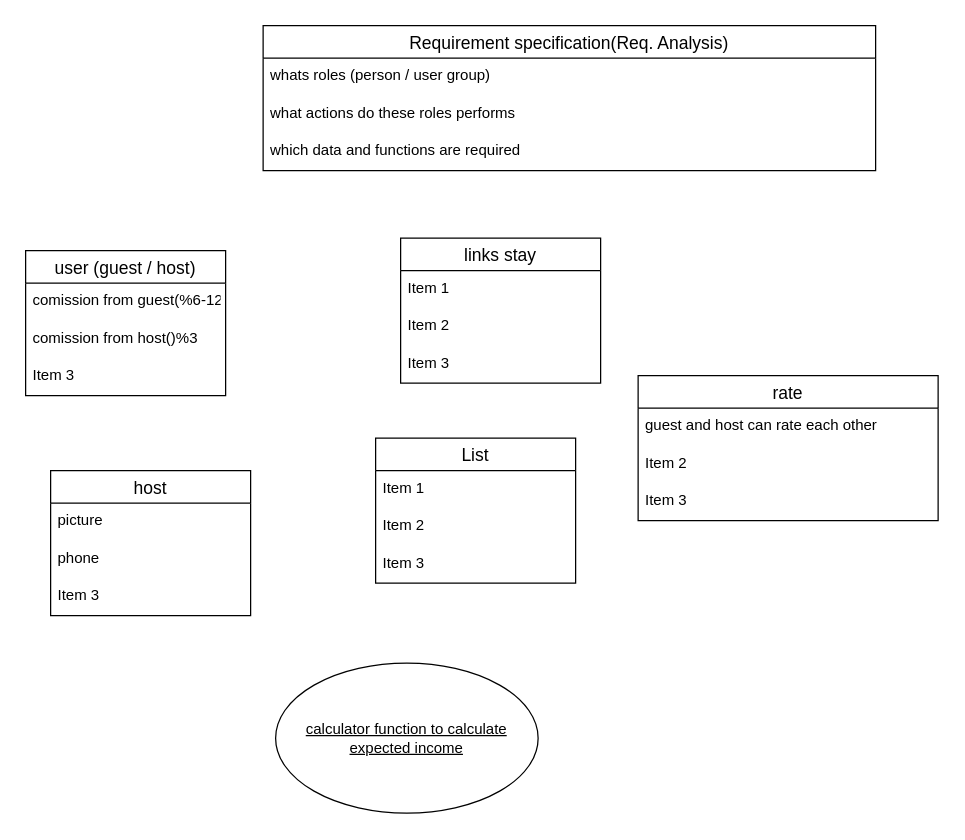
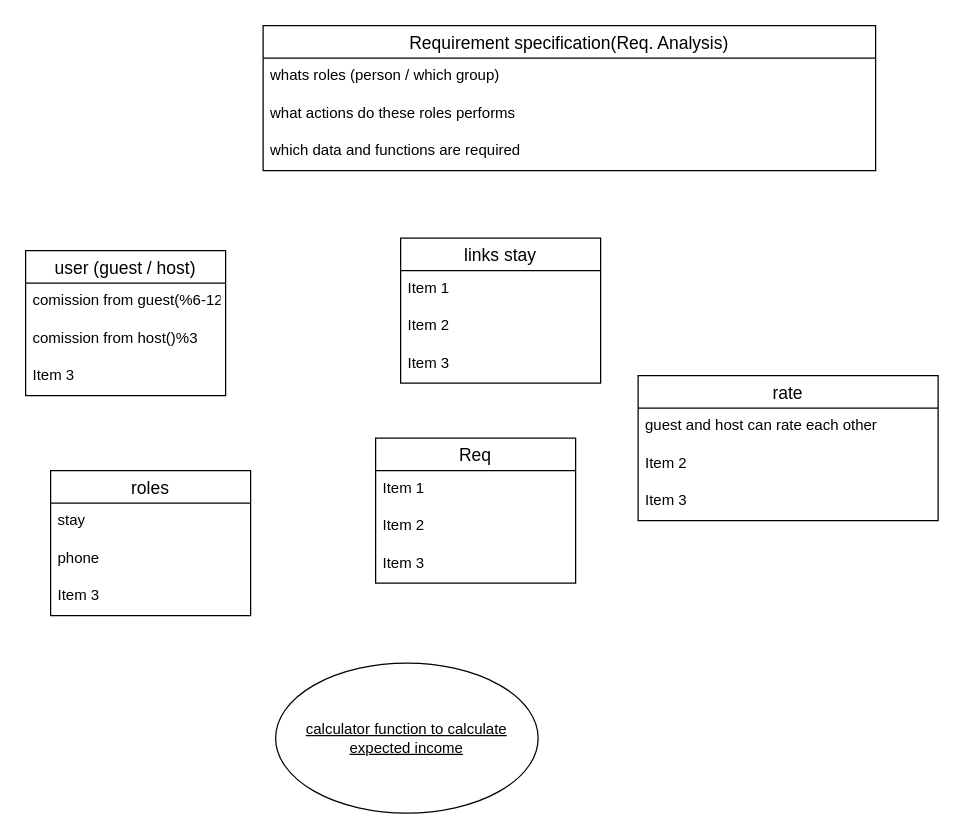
node "whats roles (person / user group)": label "whats roles (person / user group)" -> "whats roles (person / which group)"
node "List": label "List" -> "Req"
node "host": label "host" -> "roles"
node "picture": label "picture" -> "stay"
